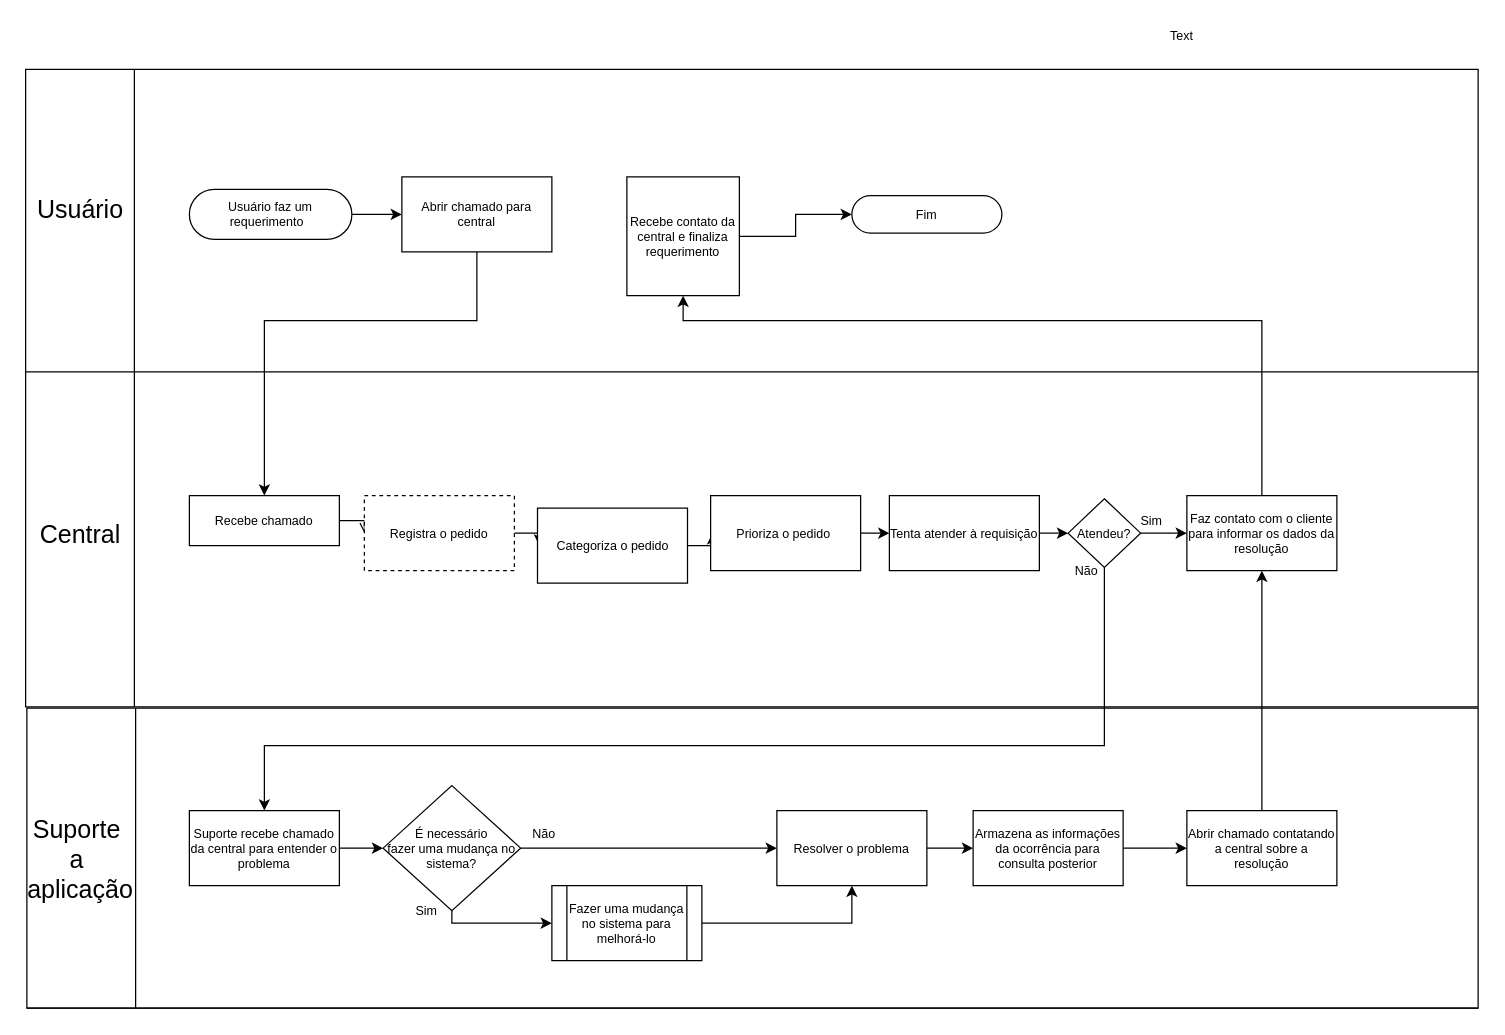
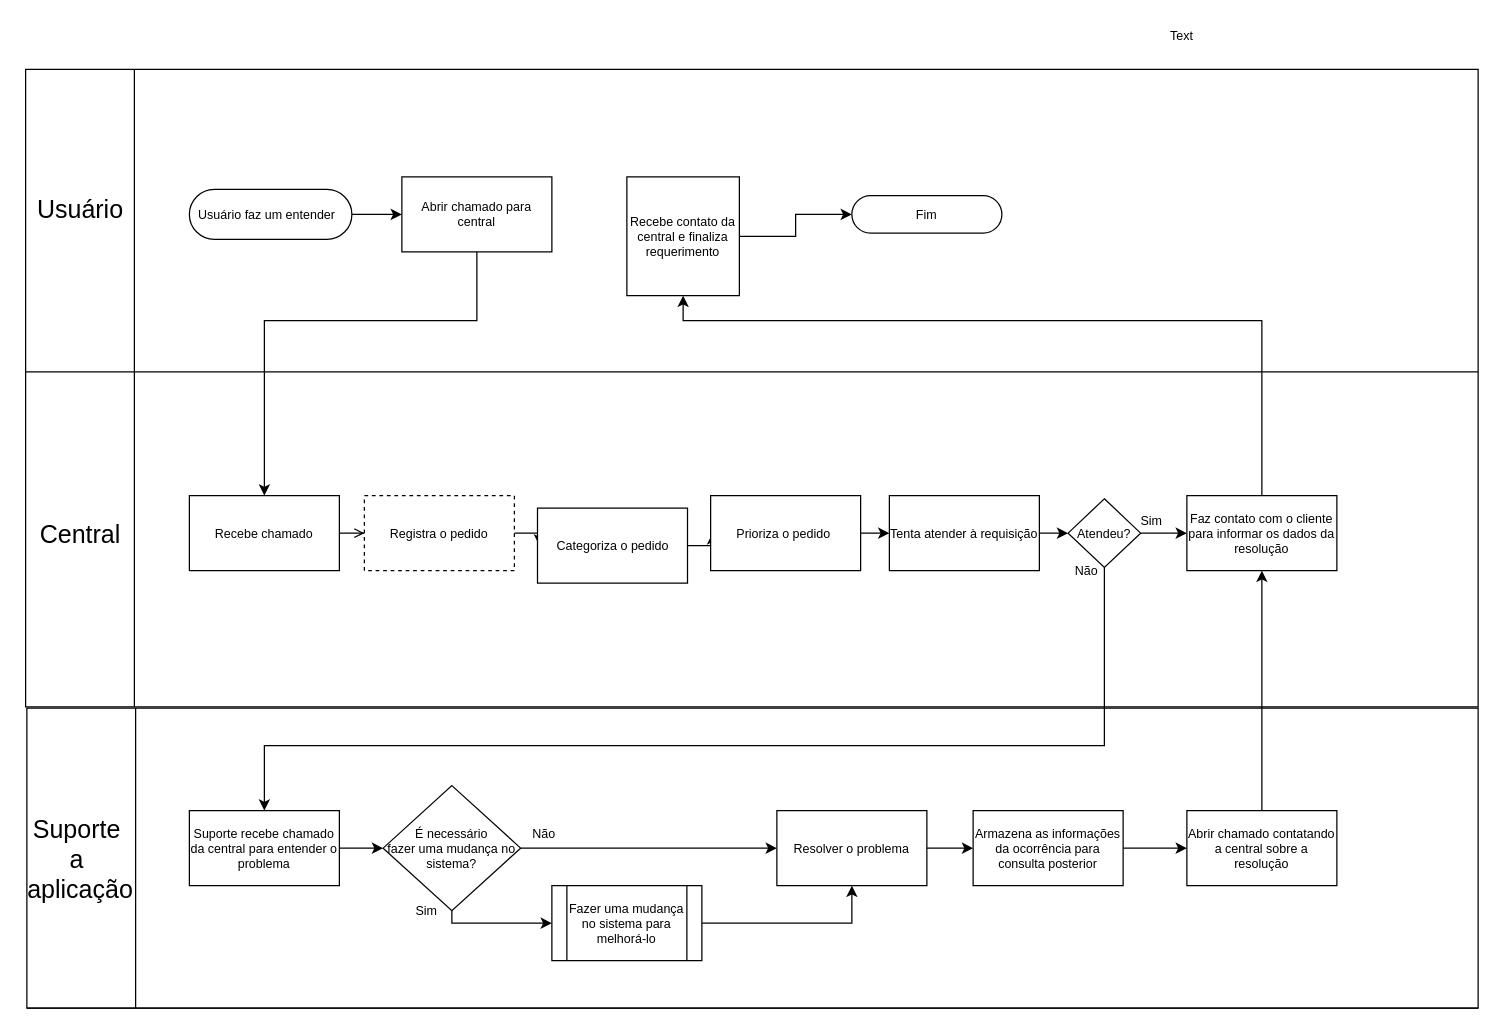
node "Usuário faz um requerimento": label "Usuário faz um requerimento" -> "Usuário faz um entender"
node "Recebe chamado": size 150x50 -> 150x75
